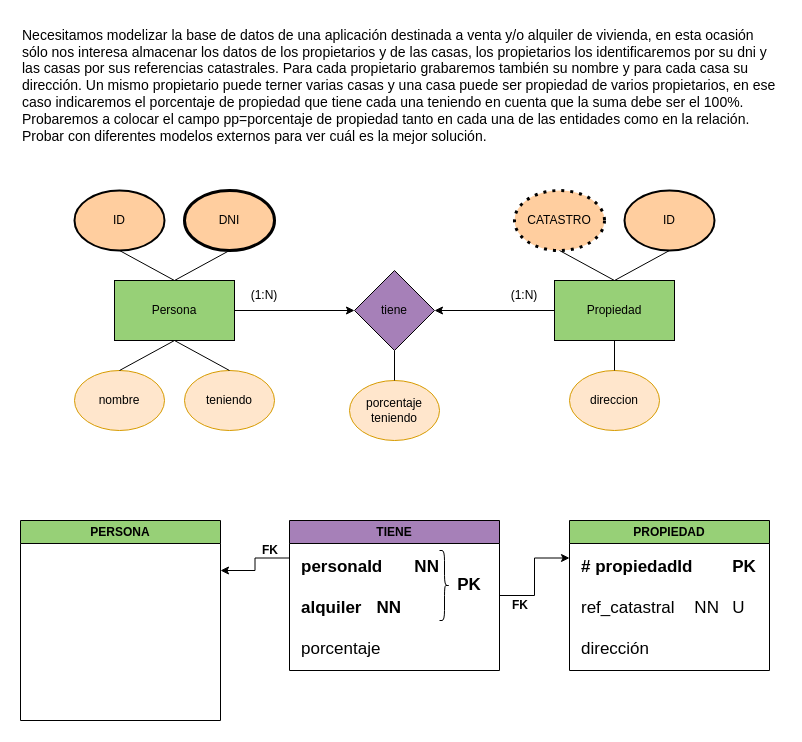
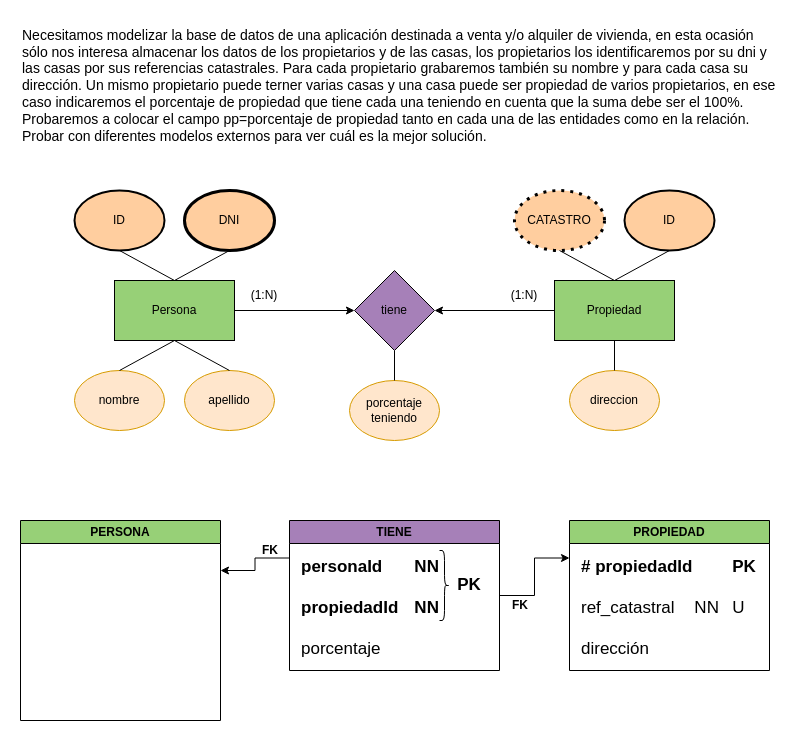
node "teniendo": label "teniendo" -> "apellido"
node "personaId NN alquiler NN porcentaje": label "personaId NN alquiler NN porcentaje" -> "personaId NN propiedadId NN porcentaje"
